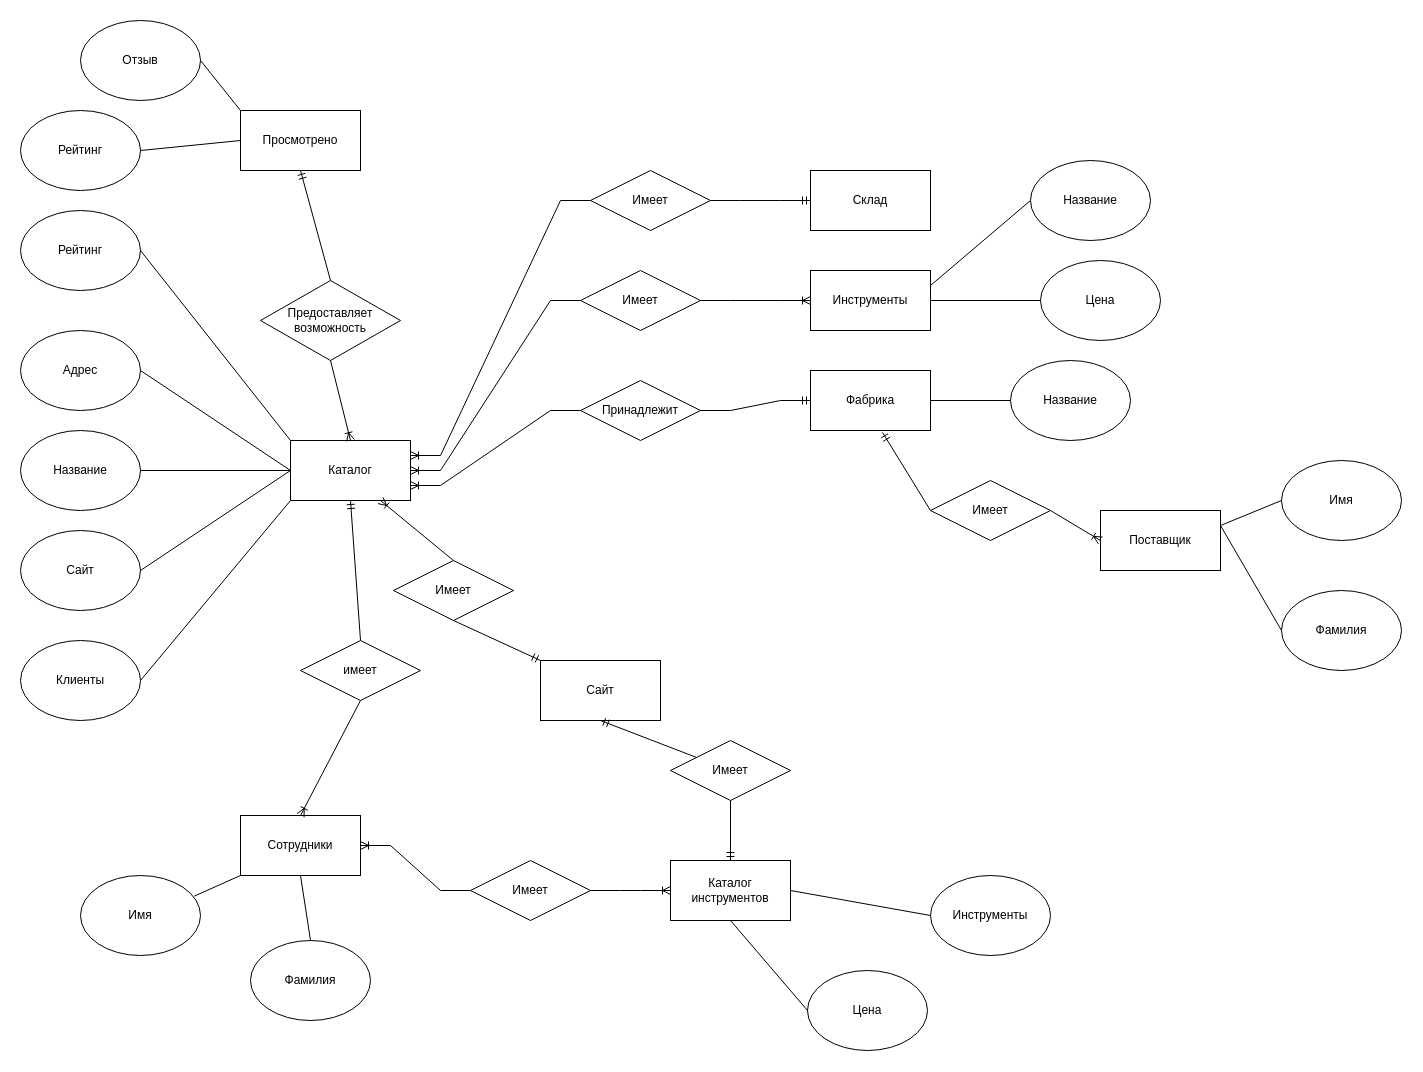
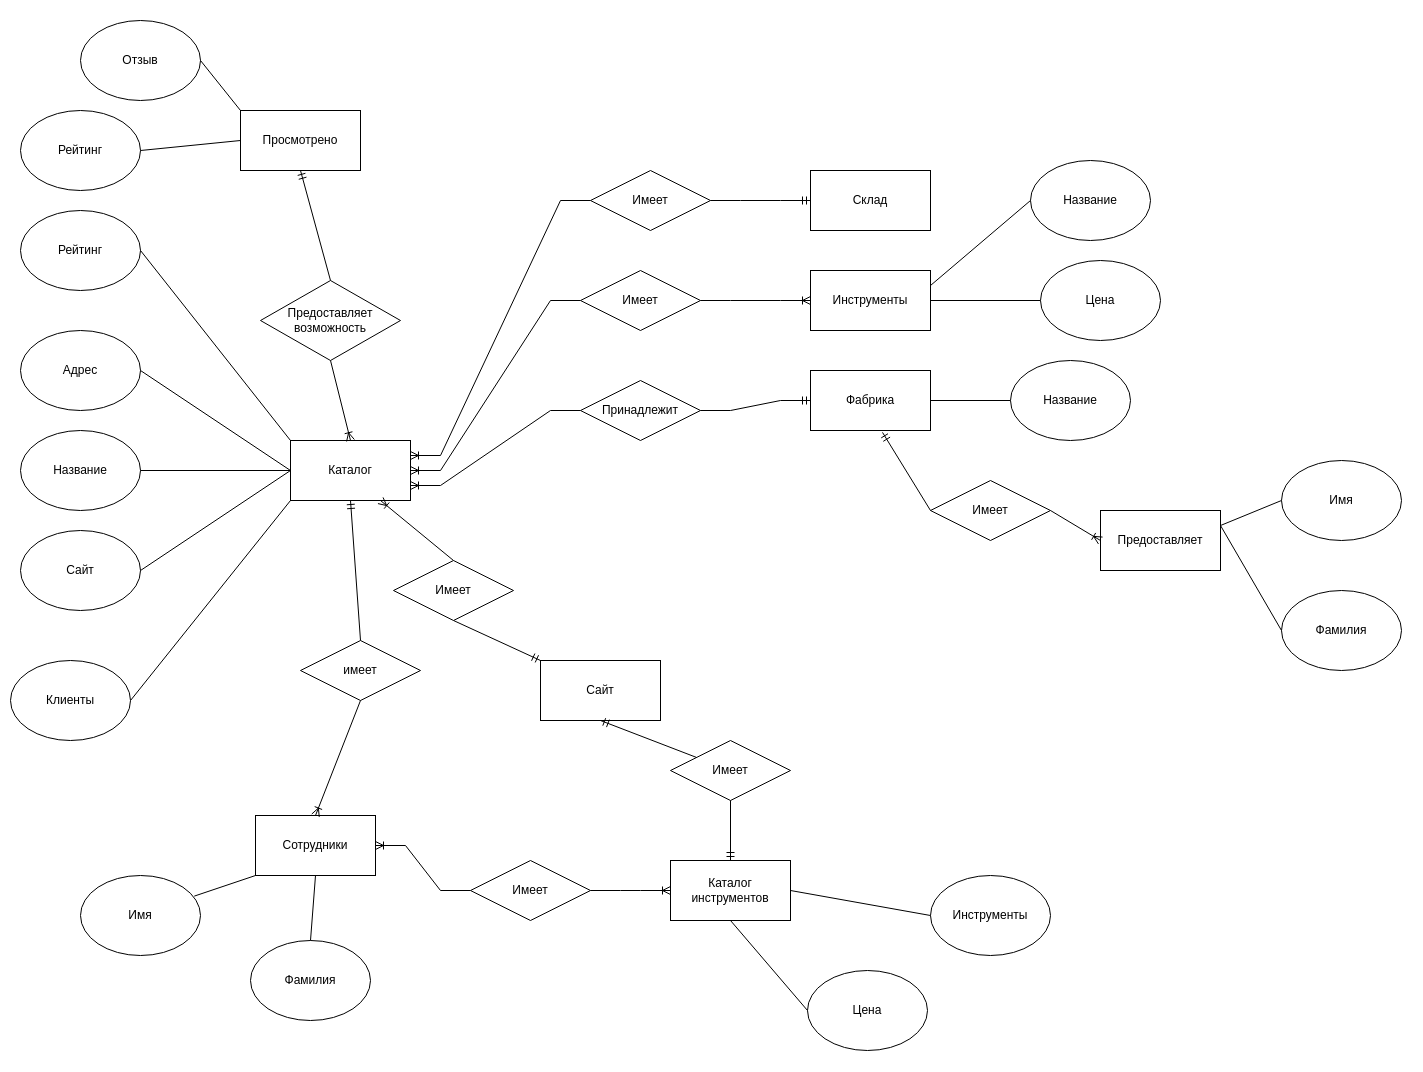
node "Поставщик": label "Поставщик" -> "Предоставляет"
node "Клиенты": moved (81, 681) -> (71, 701)
node "Сотрудники": moved (301, 846) -> (316, 846)
